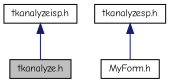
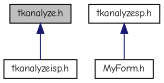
edge "tkanalyze.h" -> "tkanalyzeisp.h": reversed
